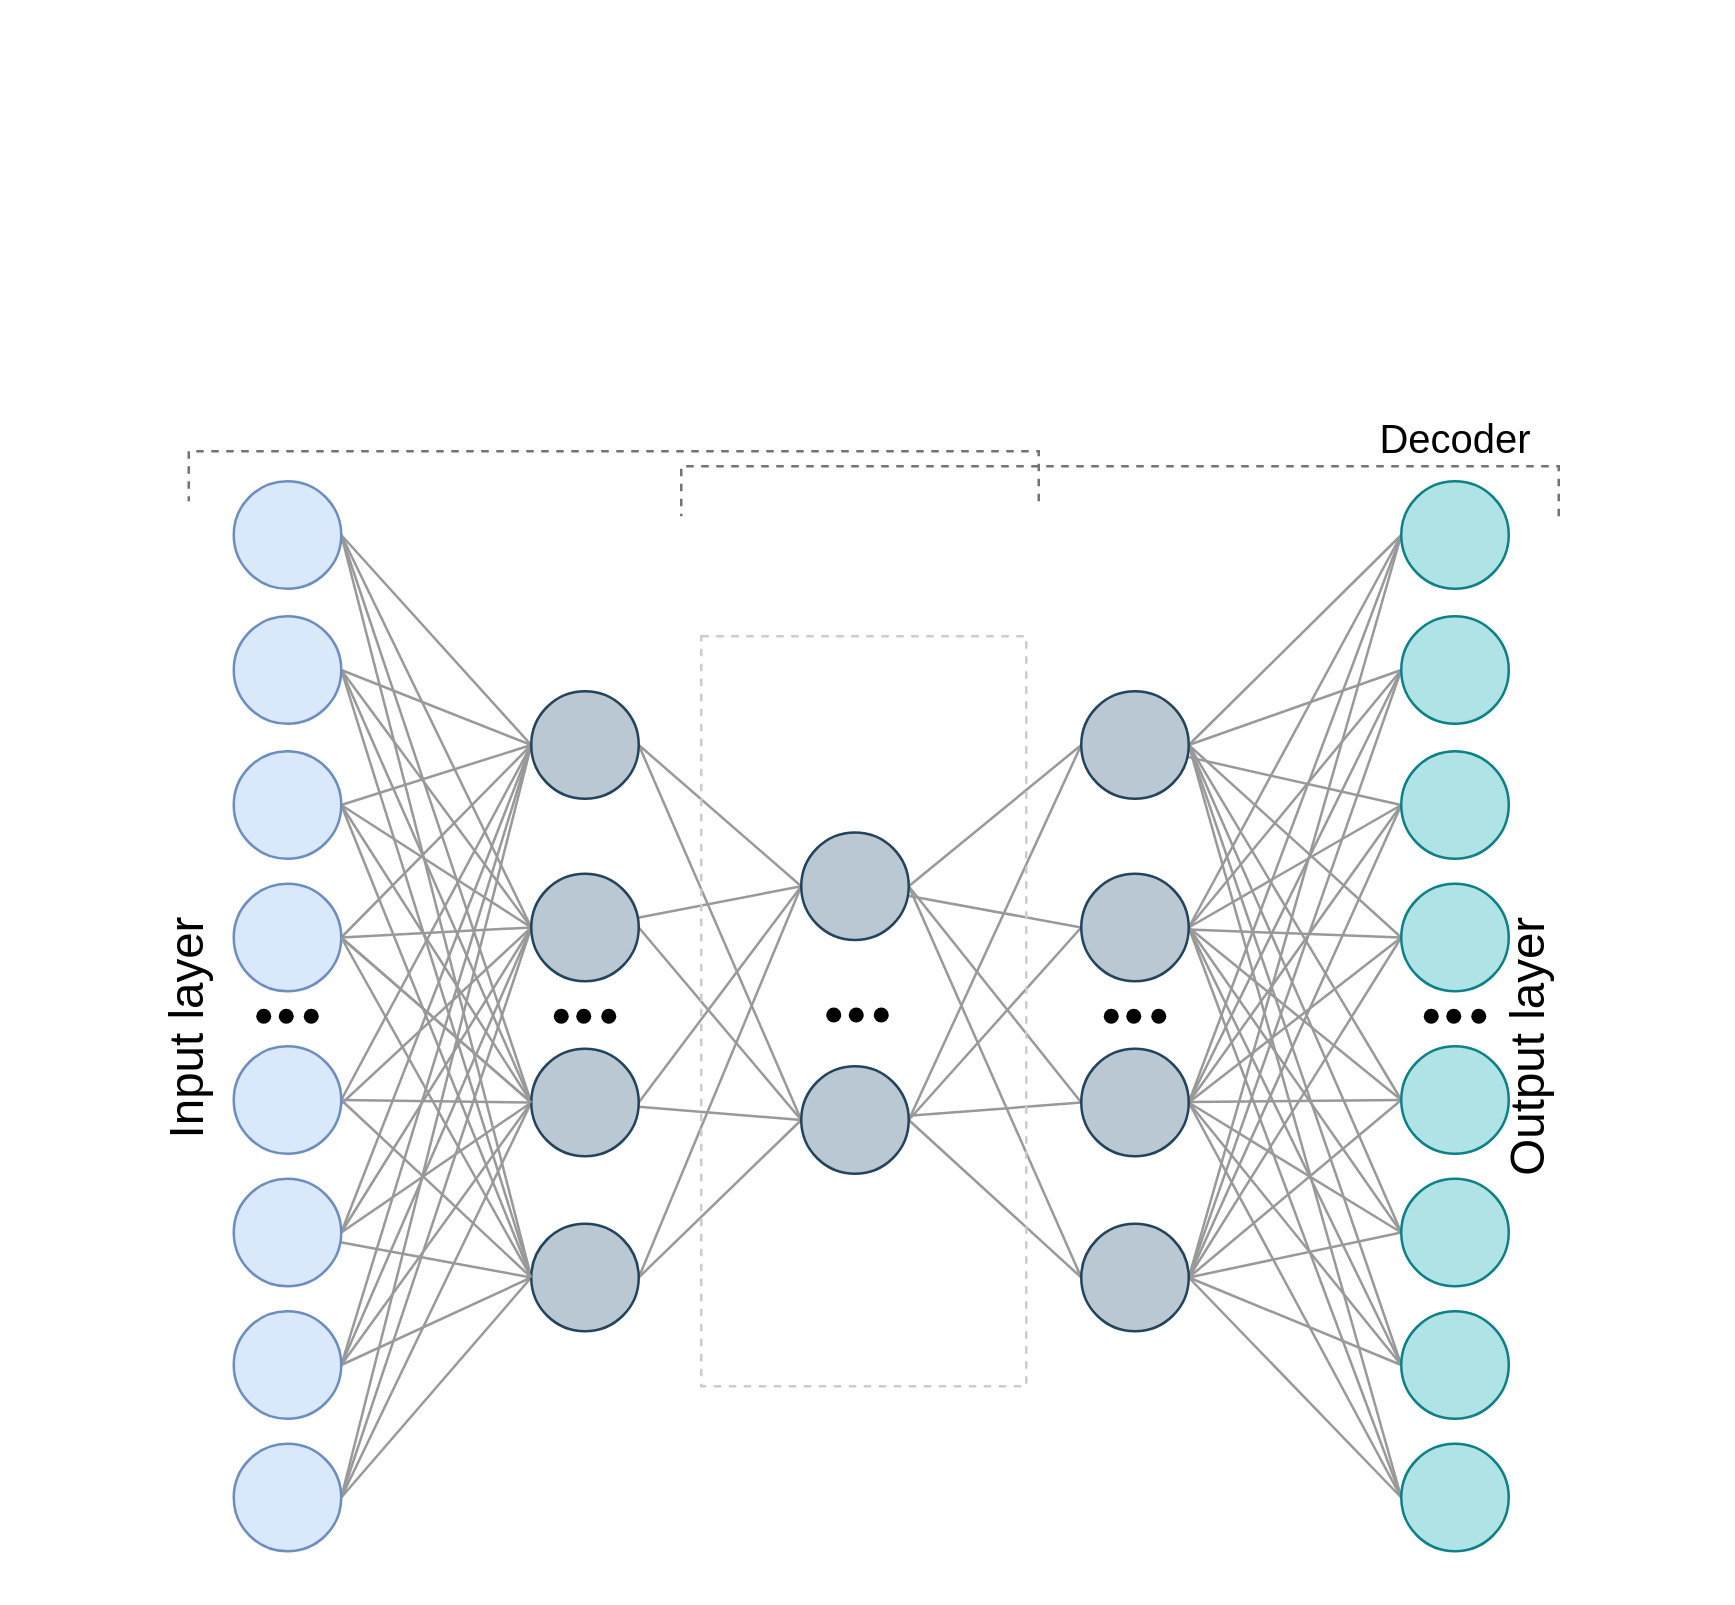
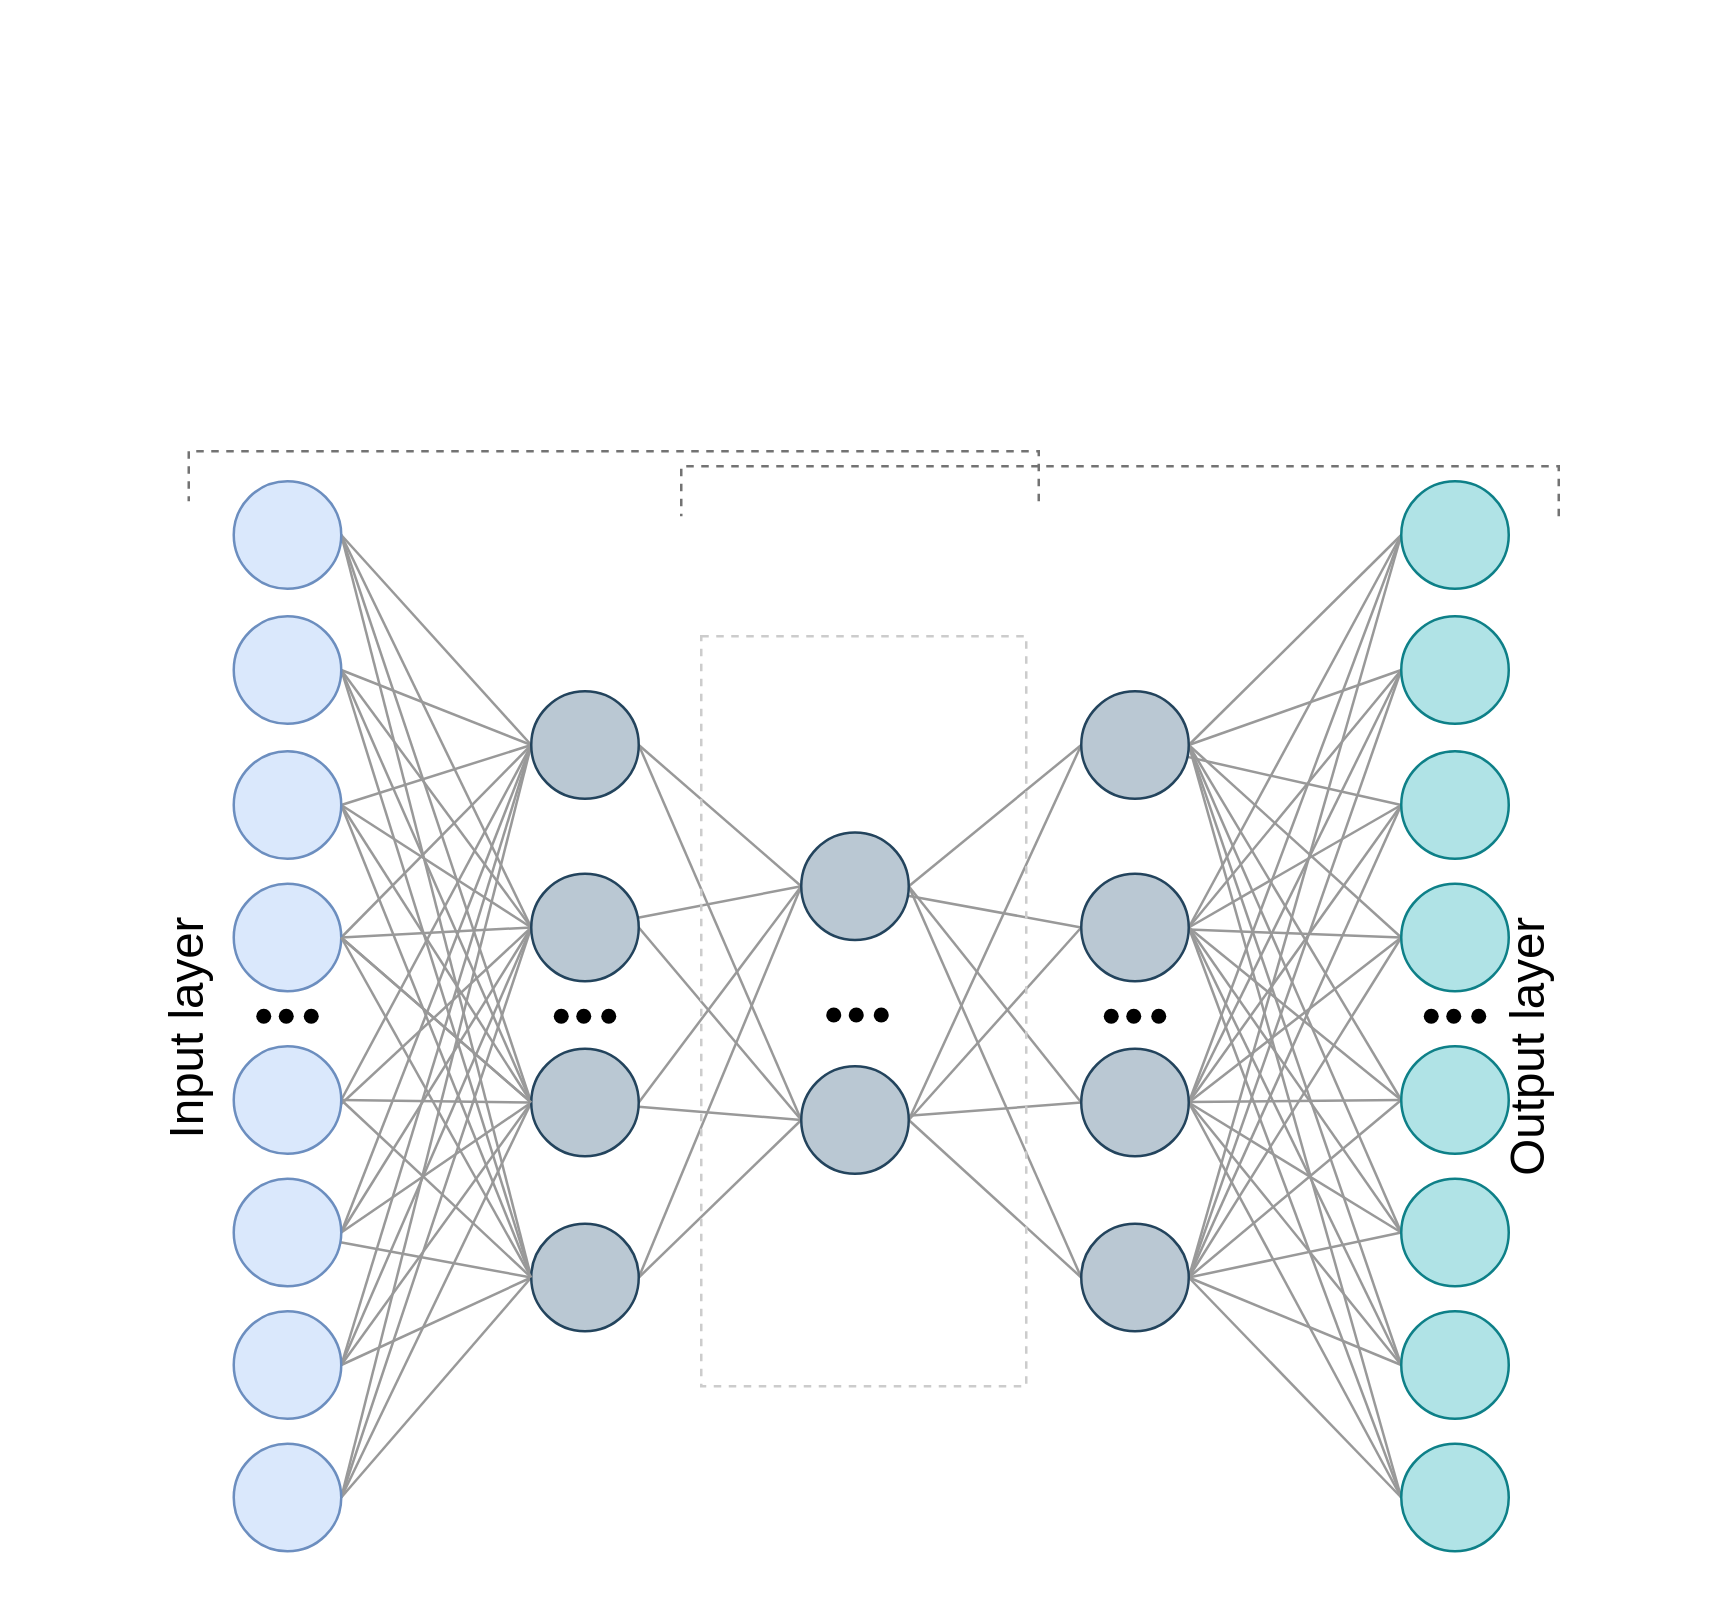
node "Decoder": removed
